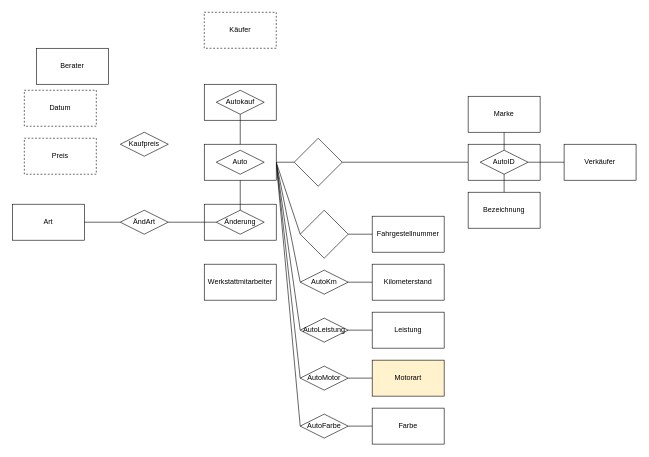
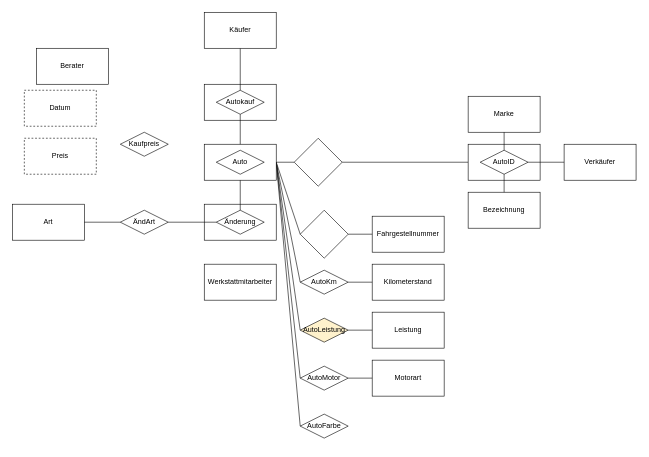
node "Käufer": style dashed -> solid
edge "Käufer" -- "Autokauf": added
node "AutoLeistung": fillcolor #ffffff -> #fff2cc
node "Motorart": fillcolor #fff2cc -> #ffffff
edge "AutoFarbe" -- "Farbe": removed
node "Farbe": removed
